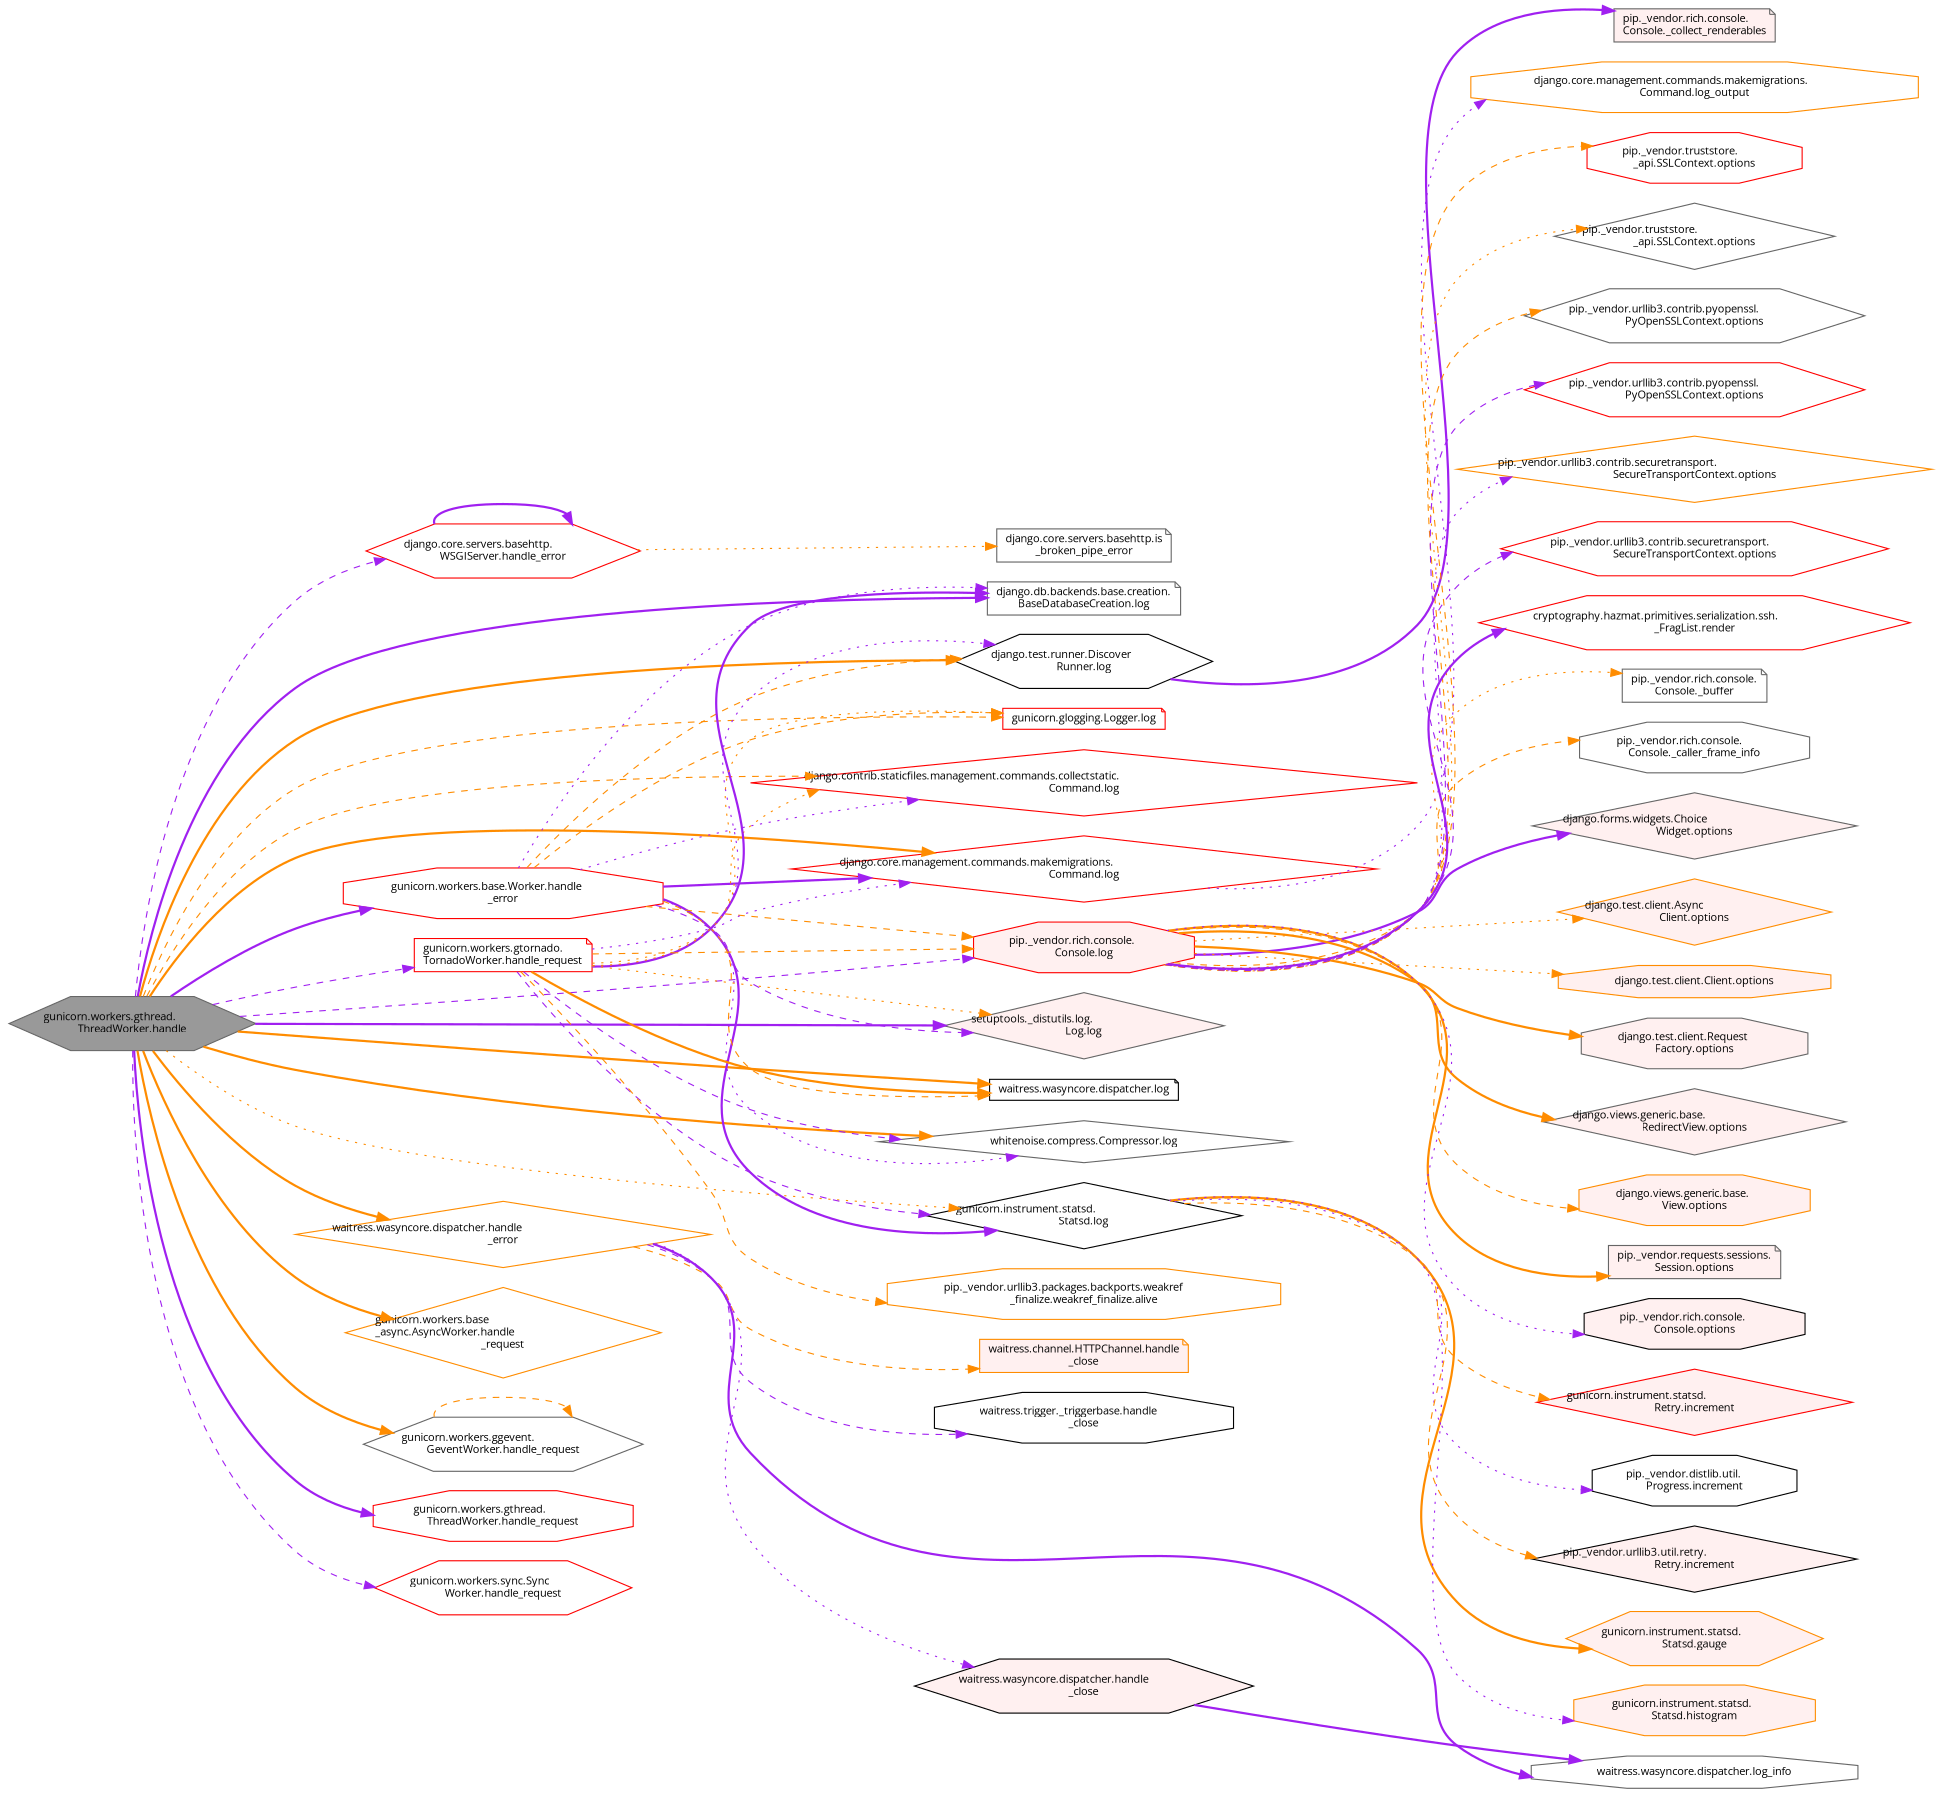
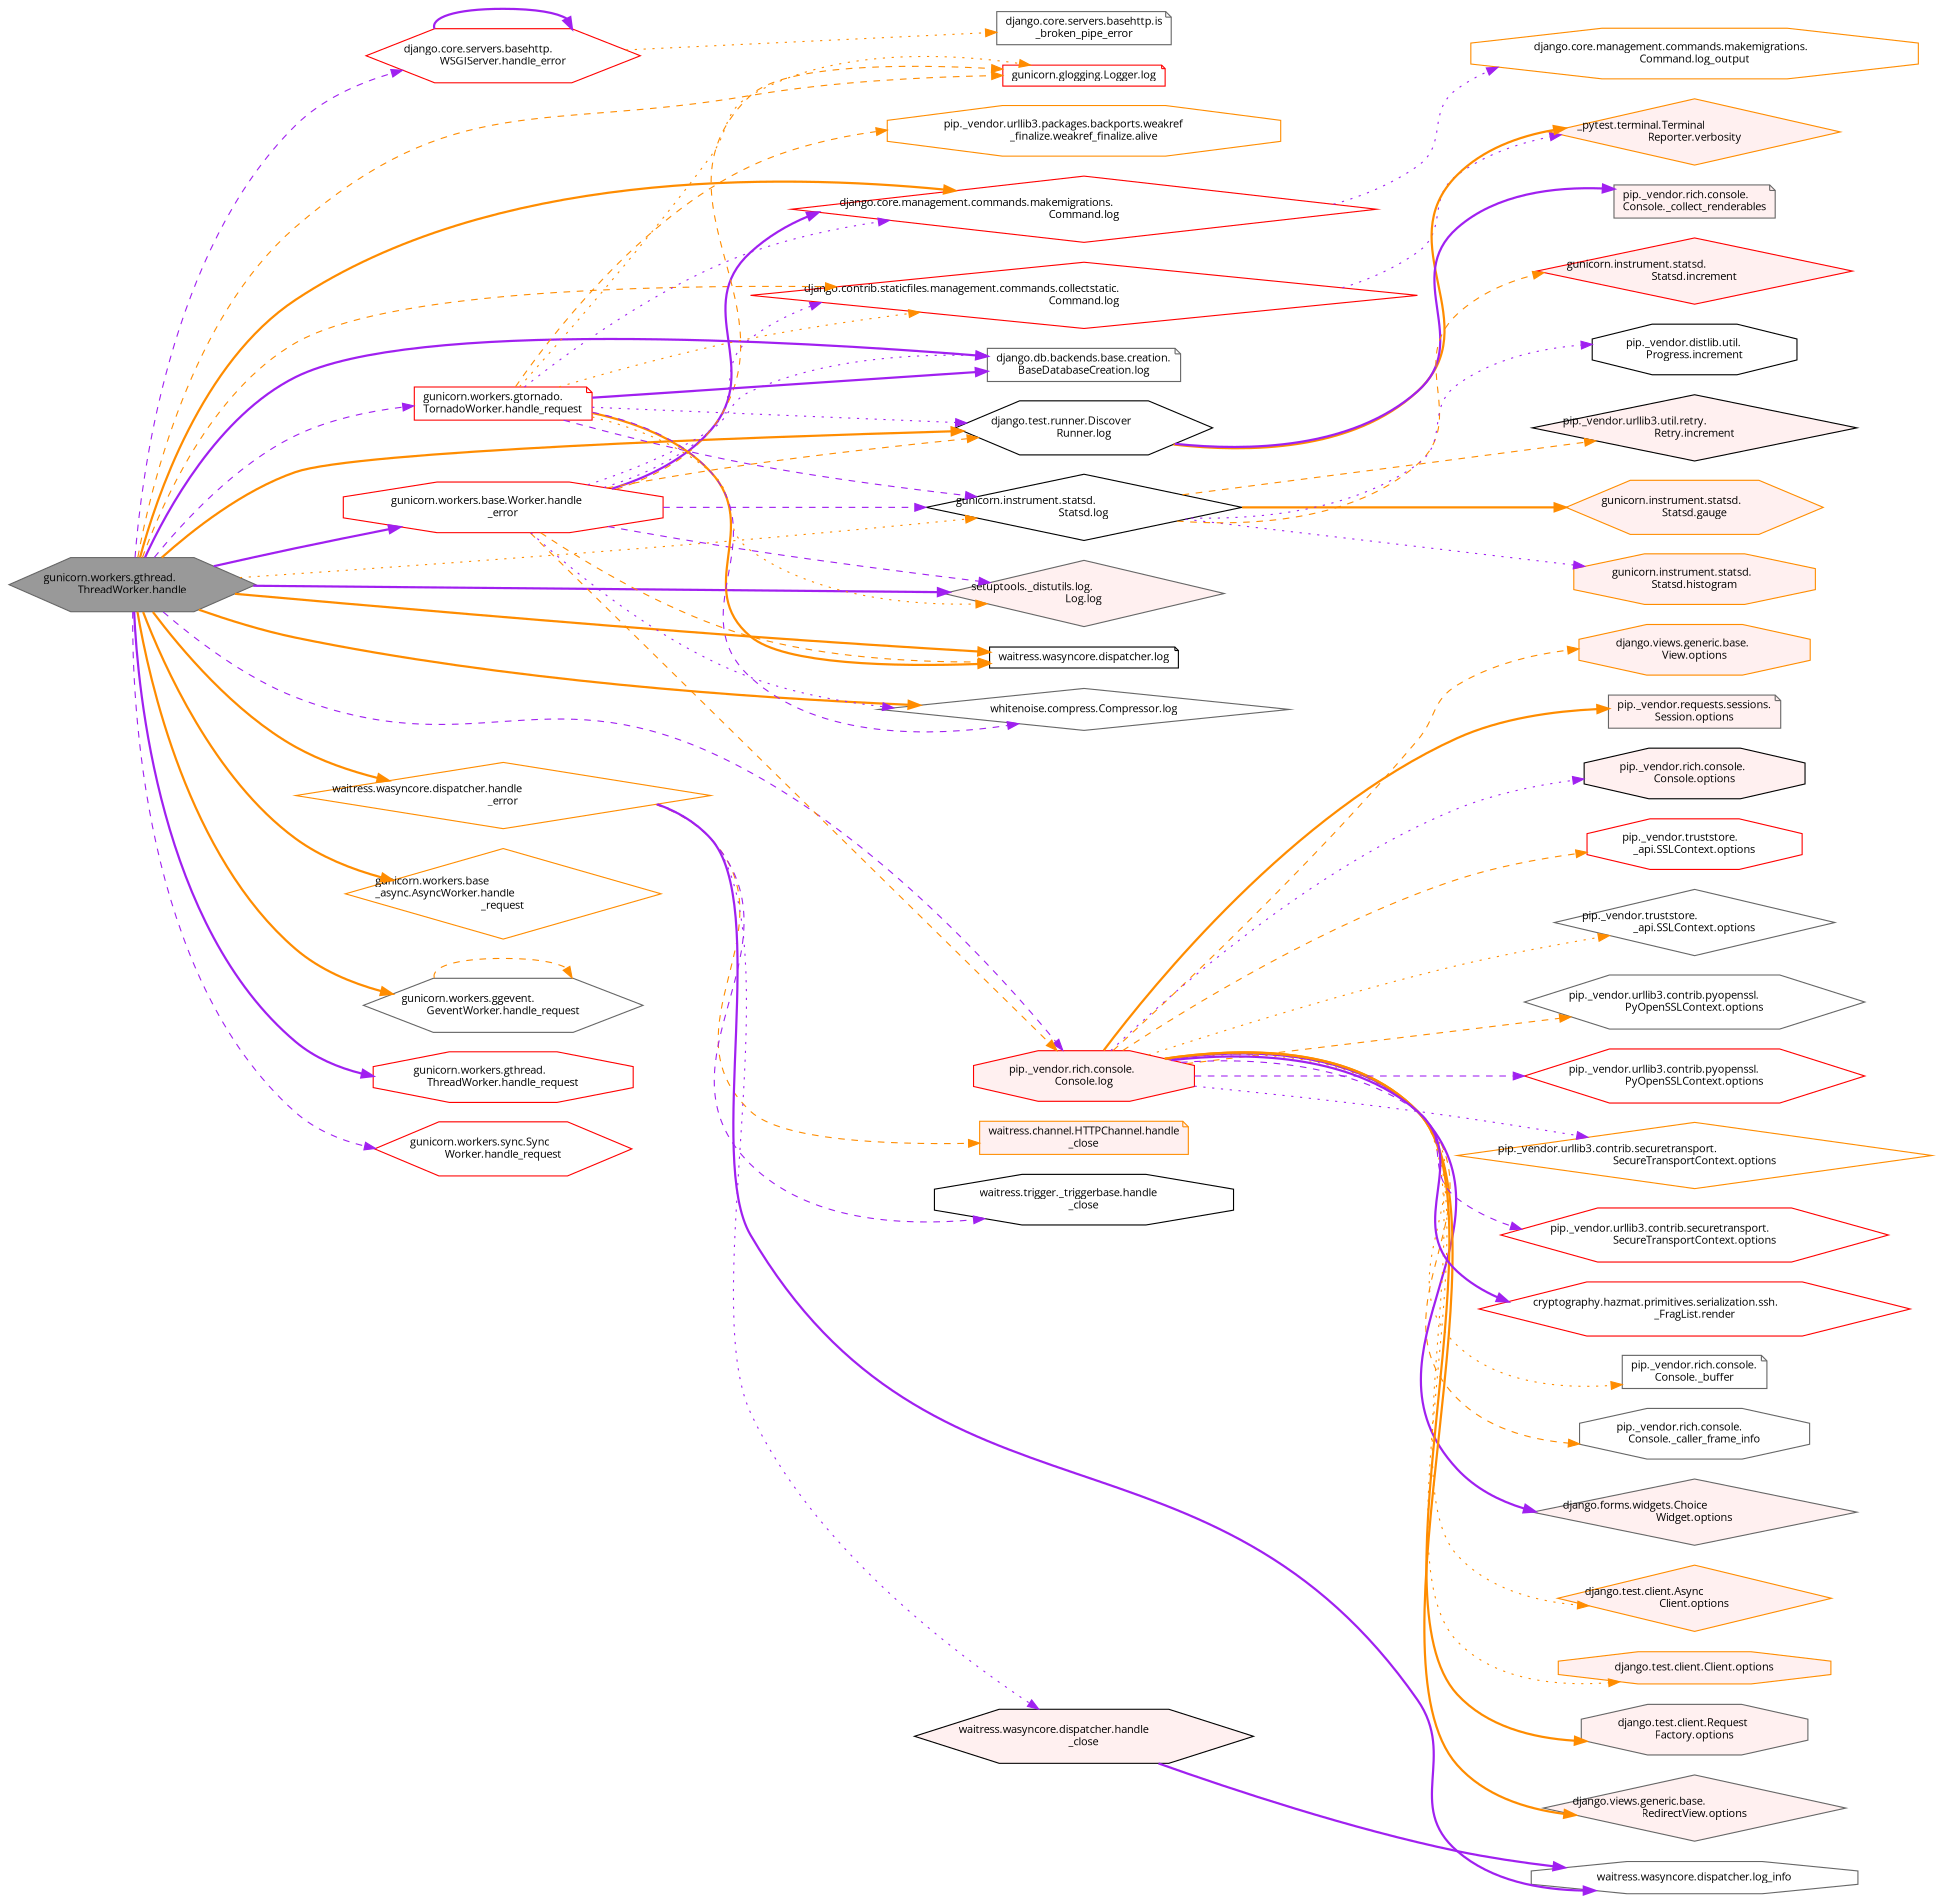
node "_pytest.terminal.Terminal Reporter.verbosity": added
edge "gunicorn.workers.gtornado. TornadoWorker.handle_request" -> "pip._vendor.rich.console. Console.log": removed
edge "gunicorn.workers.base.Worker.handle _error" -> "gunicorn.instrument.statsd. Statsd.log": style bold -> dashed
node "gunicorn.instrument.statsd. Retry.increment": label "gunicorn.instrument.statsd. Retry.increment" -> "gunicorn.instrument.statsd. Statsd.increment"
